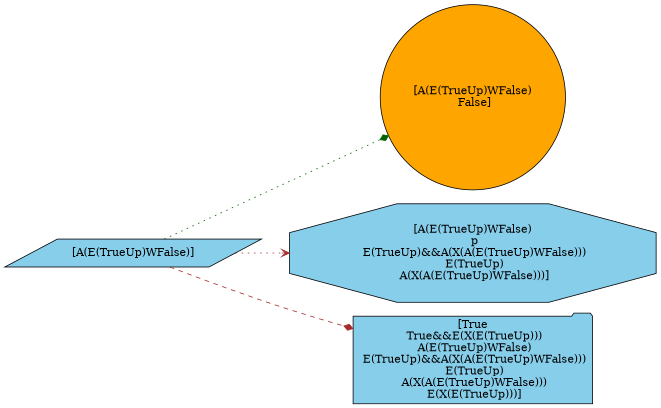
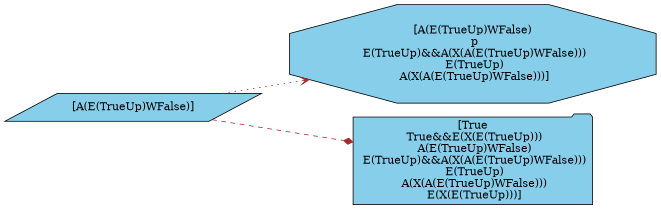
node "[A(E(TrueUp)WFalse) False]": removed
